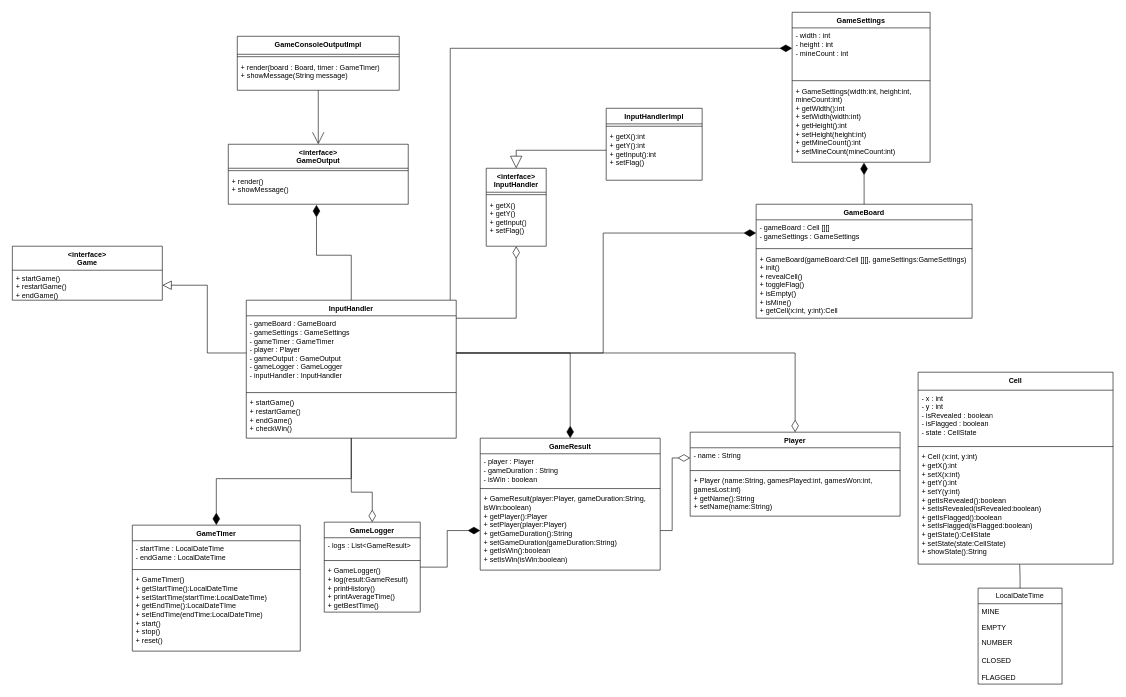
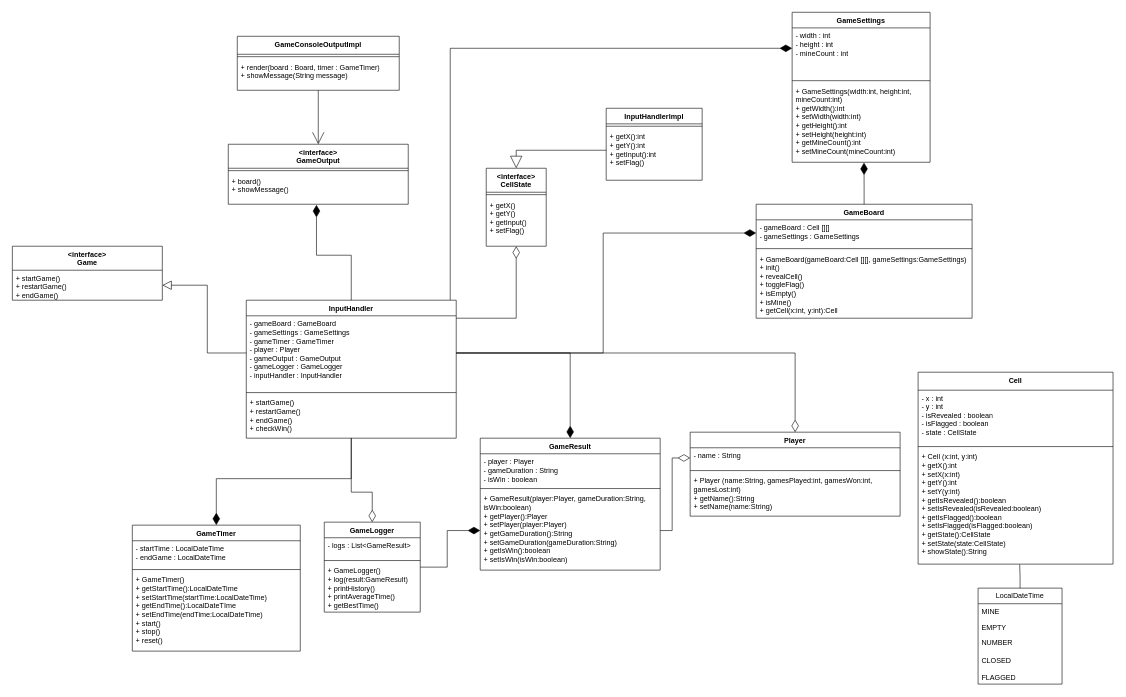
node "<interface> InputHandler": label "<interface> InputHandler" -> "<interface> CellState"
node "+ render() + showMessage()": label "+ render() + showMessage()" -> "+ board() + showMessage()"
